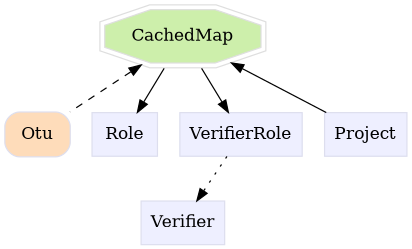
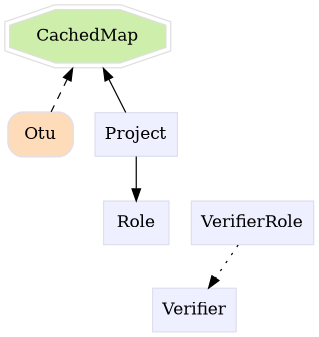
edge "CachedMap" -> "Role": now "Project" -> "Role"
edge "CachedMap" -> "VerifierRole": removed
